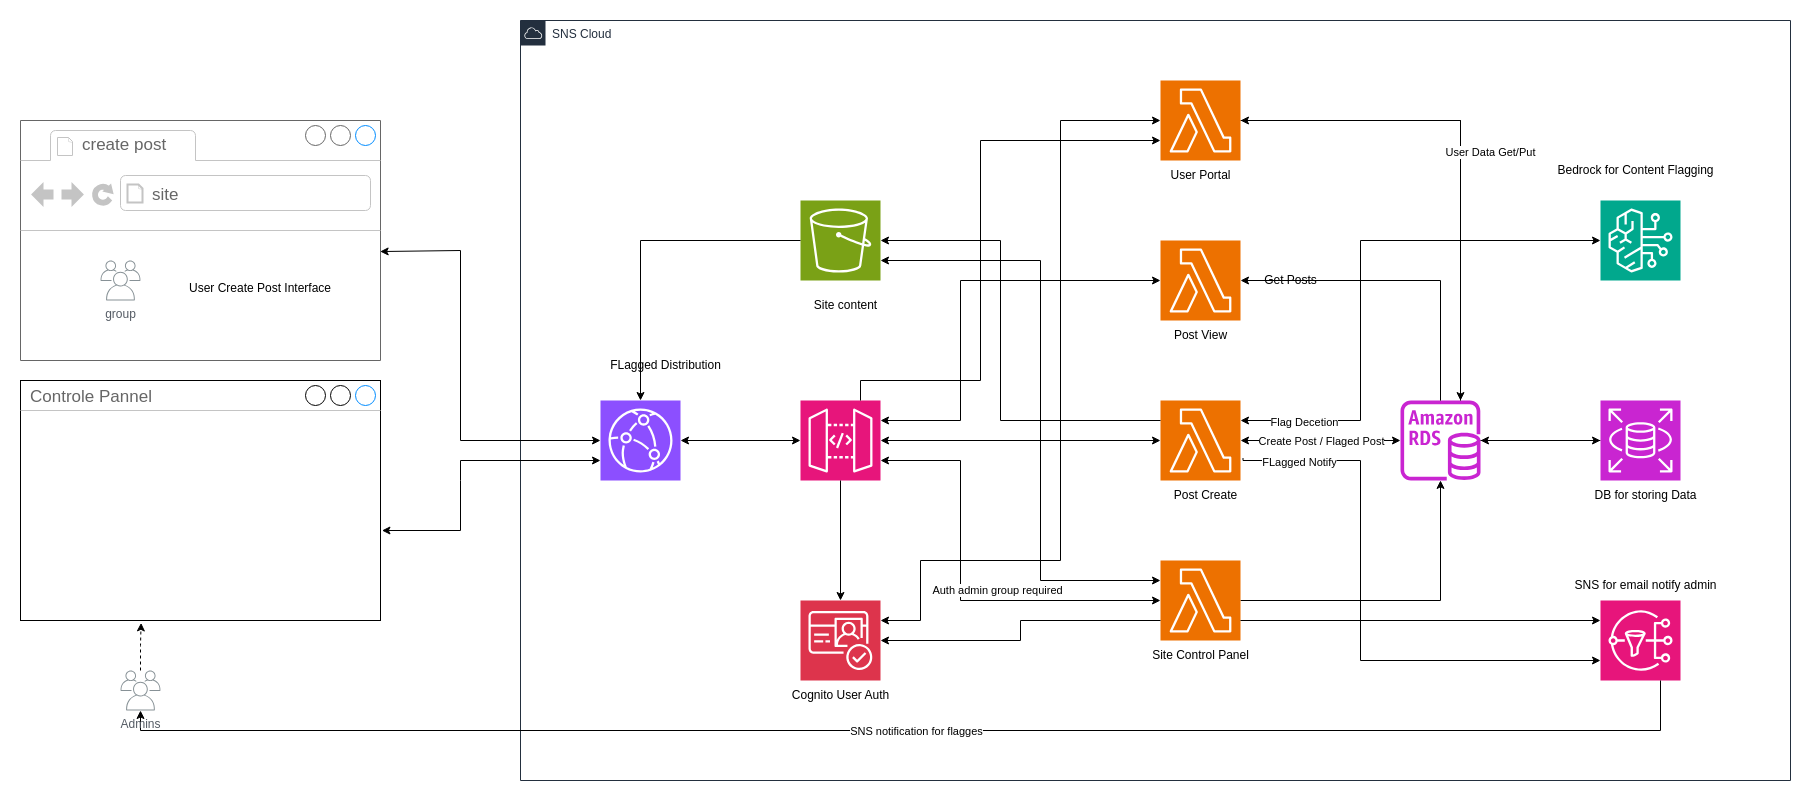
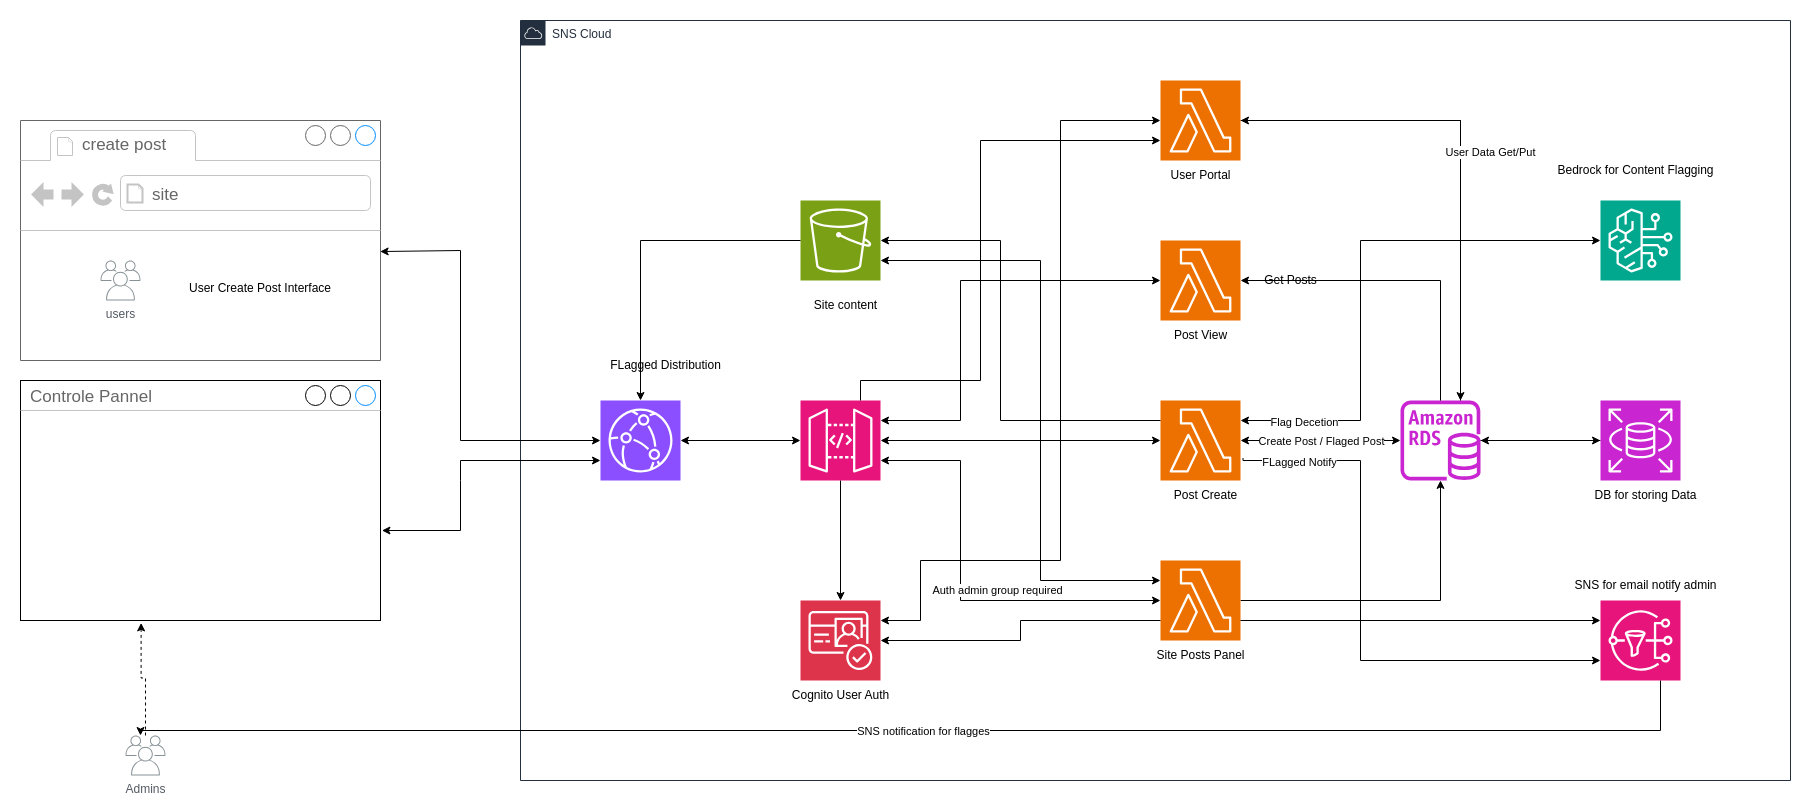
node "group": label "group" -> "users"
node "Site Control Panel": label "Site Control Panel" -> "Site Posts Panel"
node "Admins": moved (141, 691) -> (146, 756)
